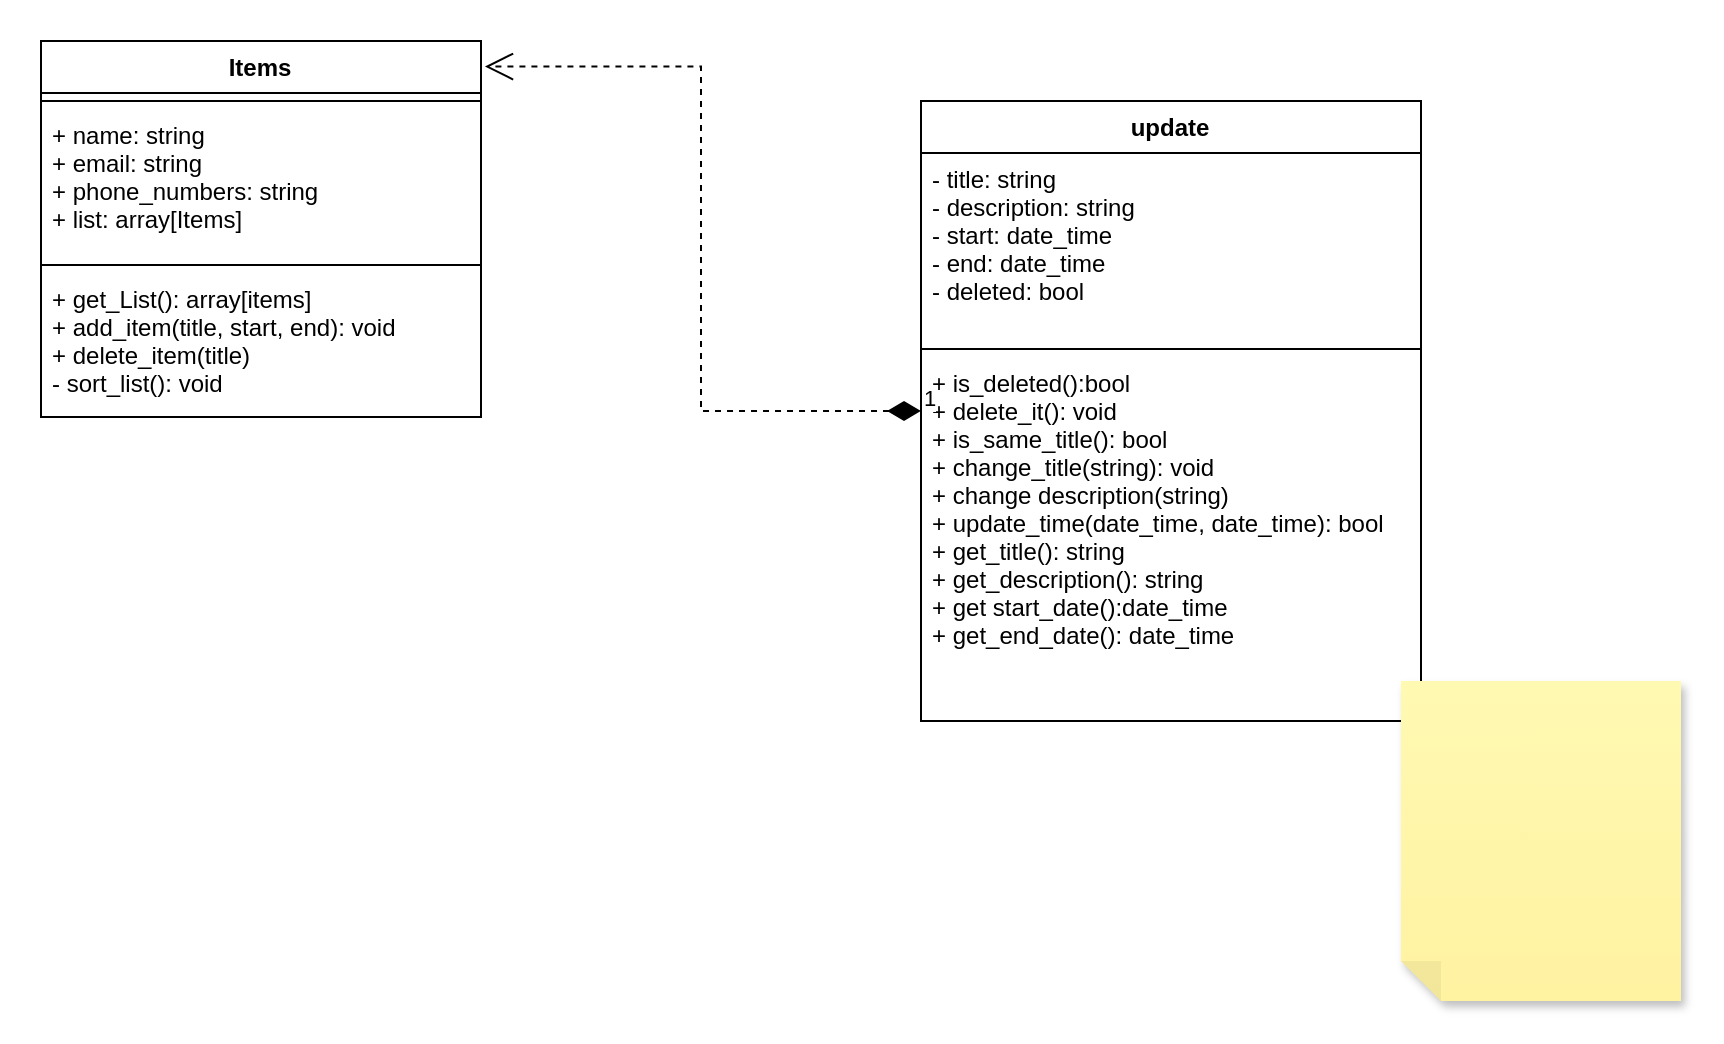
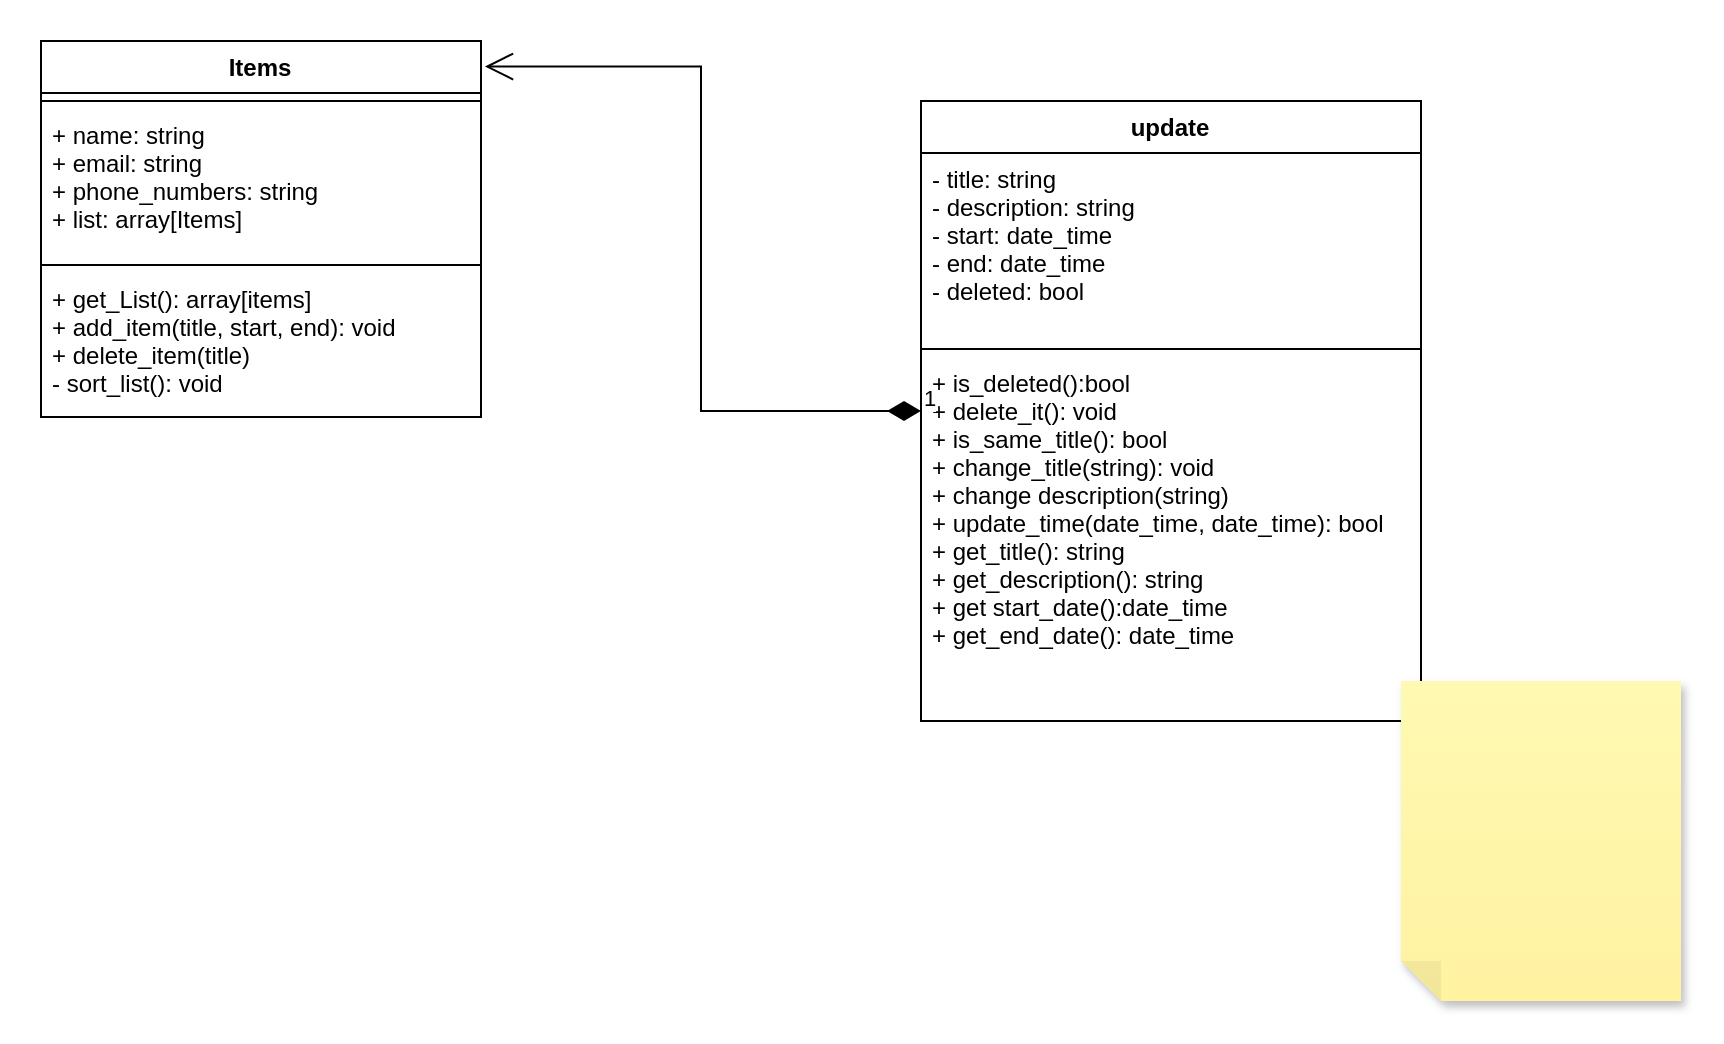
edge "Items" -- "update": style dashed -> solid
